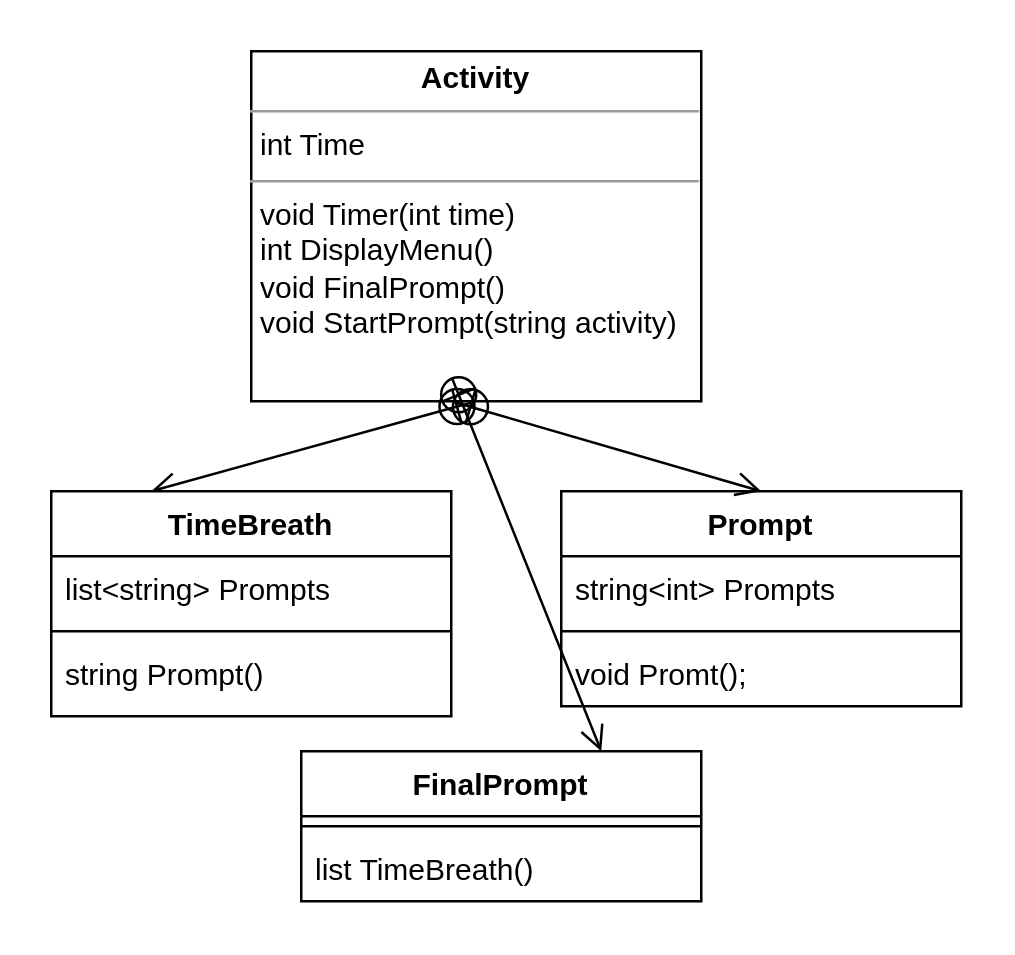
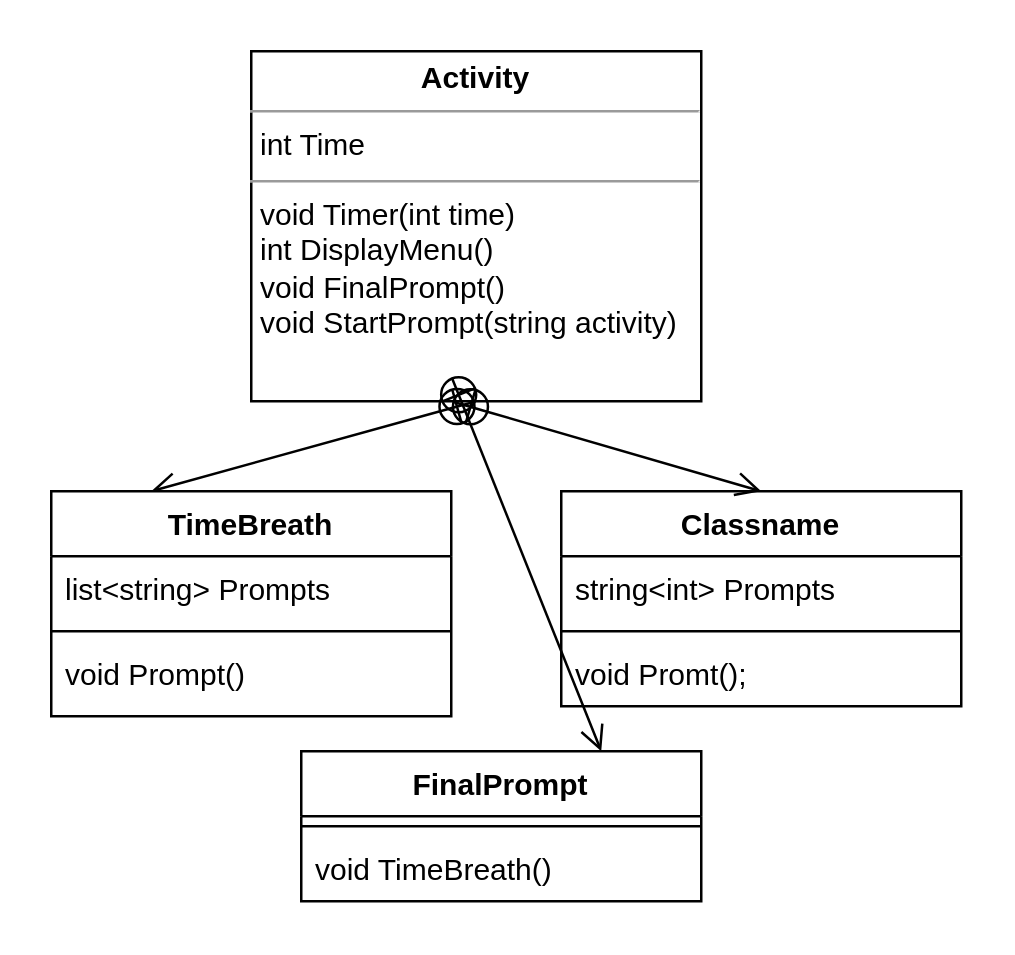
node "Prompt": label "Prompt" -> "Classname"
node "string Prompt()": label "string Prompt()" -> "void Prompt()"
node "list TimeBreath()": label "list TimeBreath()" -> "void TimeBreath()"
